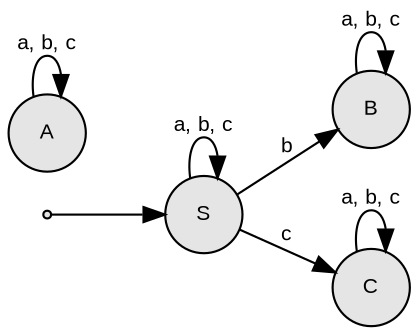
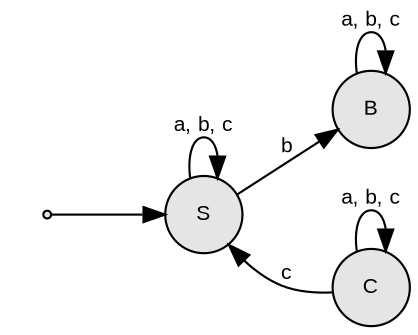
node "A": removed
edge "S" -> "C": reversed
